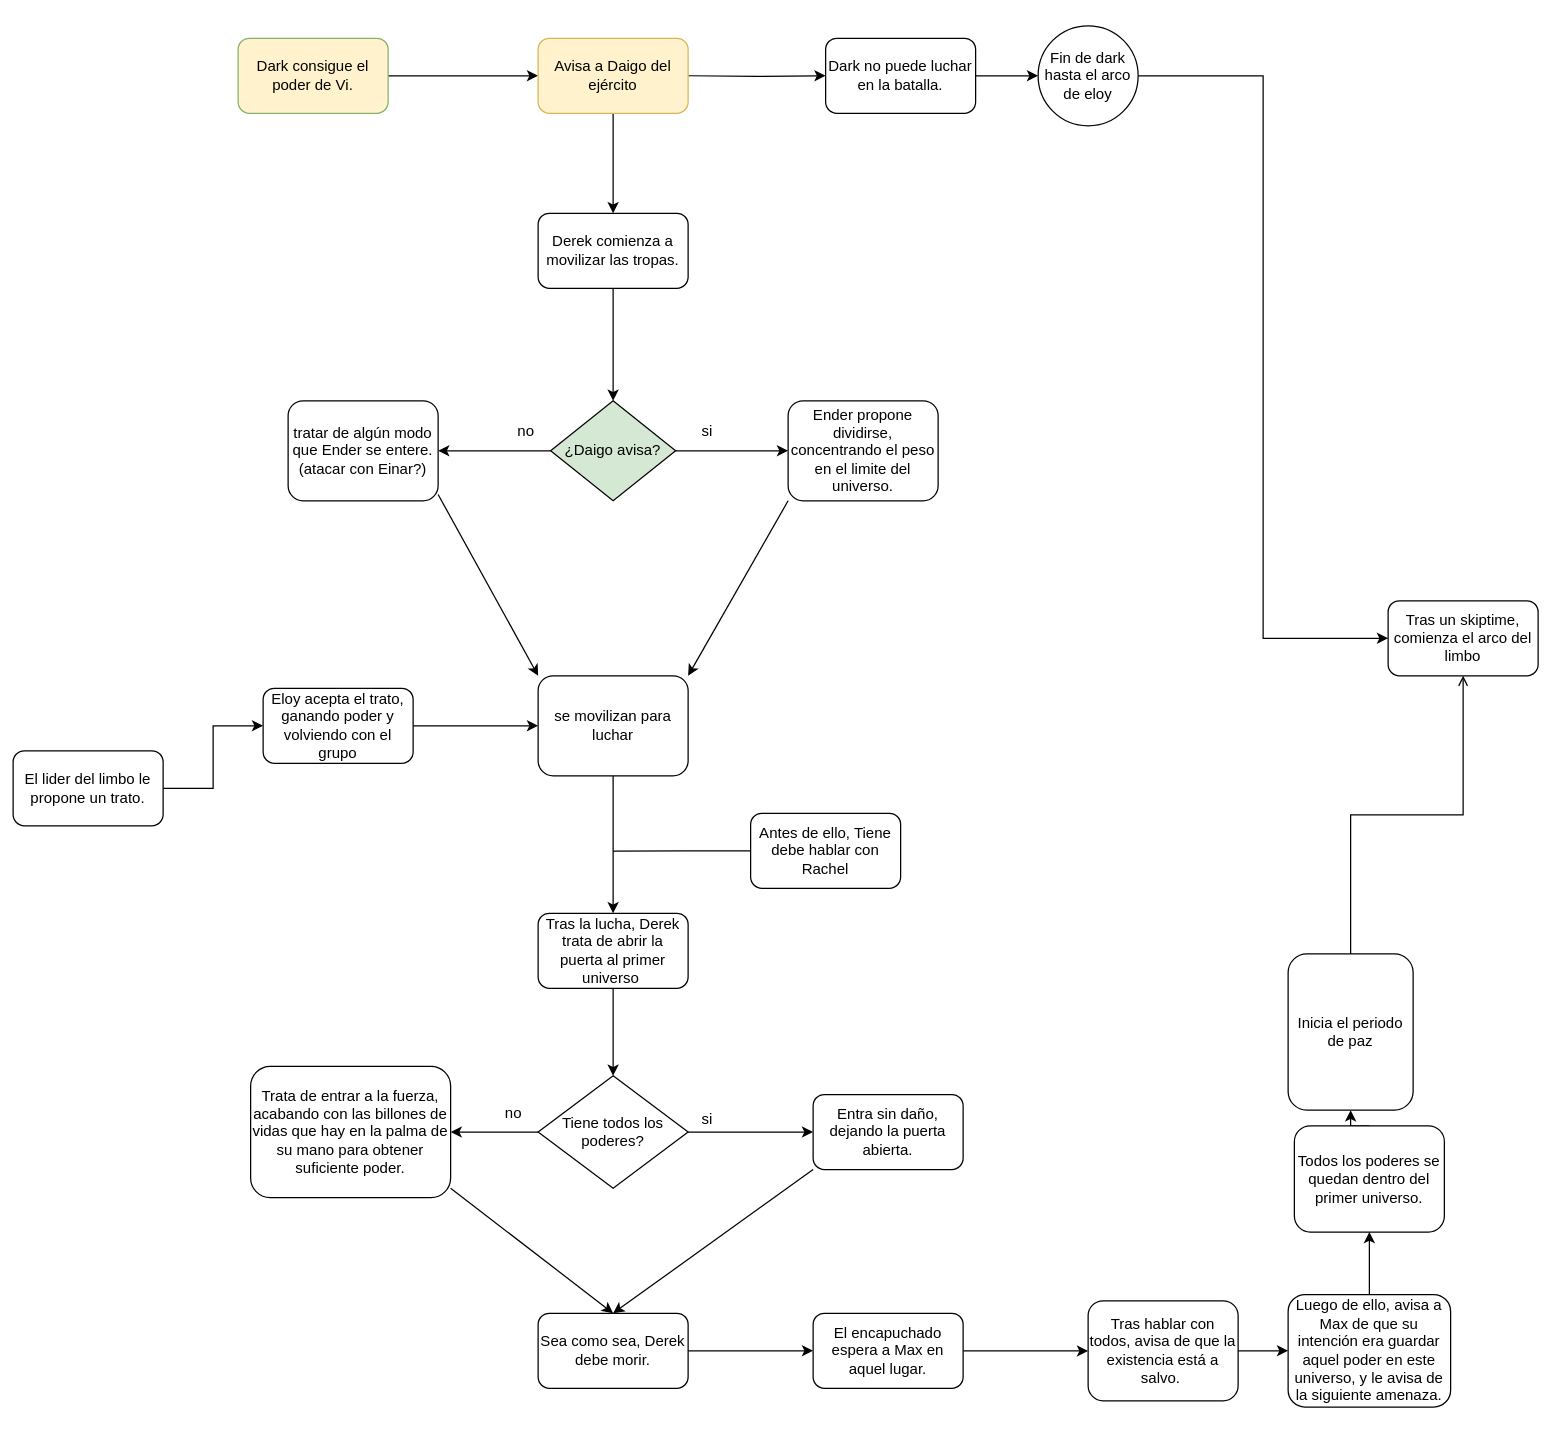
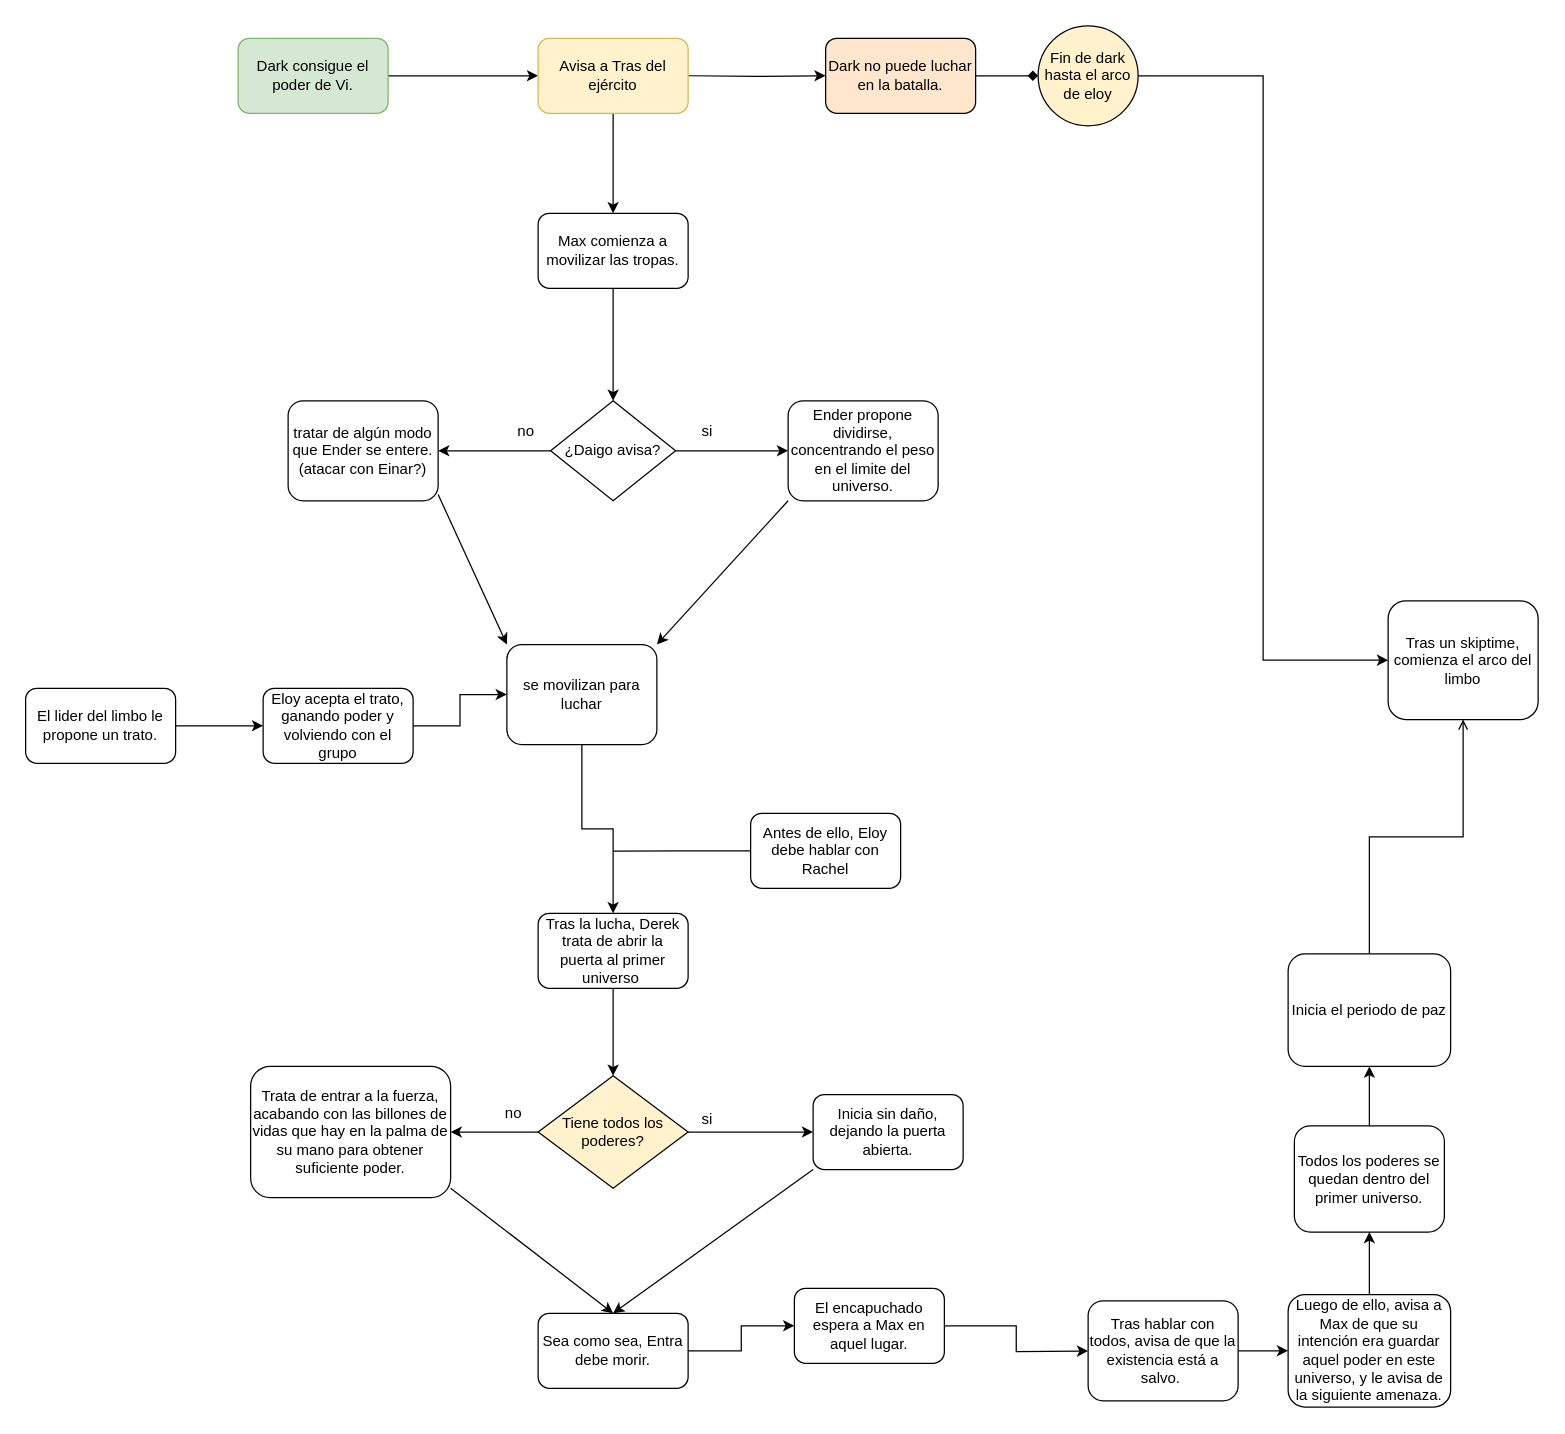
node "Dark consigue el poder de Vi.": fillcolor #fff2cc -> #d5e8d4
node "Avisa a Daigo del ejército": label "Avisa a Daigo del ejército" -> "Avisa a Tras del ejército"
node "Dark no puede luchar en la batalla.": fillcolor #ffffff -> #ffe6cc
edge "Dark no puede luchar en la batalla." -> "Fin de dark hasta el arco de eloy": arrowhead classic -> diamond
node "Fin de dark hasta el arco de eloy": fillcolor #ffffff -> #fff2cc
node "Derek comienza a movilizar las tropas.": label "Derek comienza a movilizar las tropas." -> "Max comienza a movilizar las tropas."
node "¿Daigo avisa?": fillcolor #d5e8d4 -> #ffffff
node "Tras un skiptime, comienza el arco del limbo": size 150x75 -> 150x119
node "se movilizan para luchar": moved (613, 726) -> (582, 694)
node "El lider del limbo le propone un trato.": moved (88, 788) -> (101, 726)
node "Antes de ello, Tiene debe hablar con Rachel": label "Antes de ello, Tiene debe hablar con Rachel" -> "Antes de ello, Eloy debe hablar con Rachel"
node "Inicia el periodo de paz": size 125x156 -> 163x113
node "Tiene todos los poderes?": fillcolor #ffffff -> #fff2cc
node "Entra sin daño, dejando la puerta abierta.": label "Entra sin daño, dejando la puerta abierta." -> "Inicia sin daño, dejando la puerta abierta."
node "Sea como sea, Derek debe morir.": label "Sea como sea, Derek debe morir." -> "Sea como sea, Entra debe morir."
node "El encapuchado espera a Max en aquel lugar.": moved (888, 1351) -> (869, 1326)
